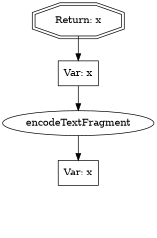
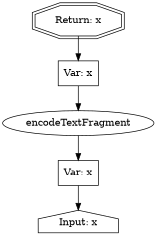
node "Input: x": added
